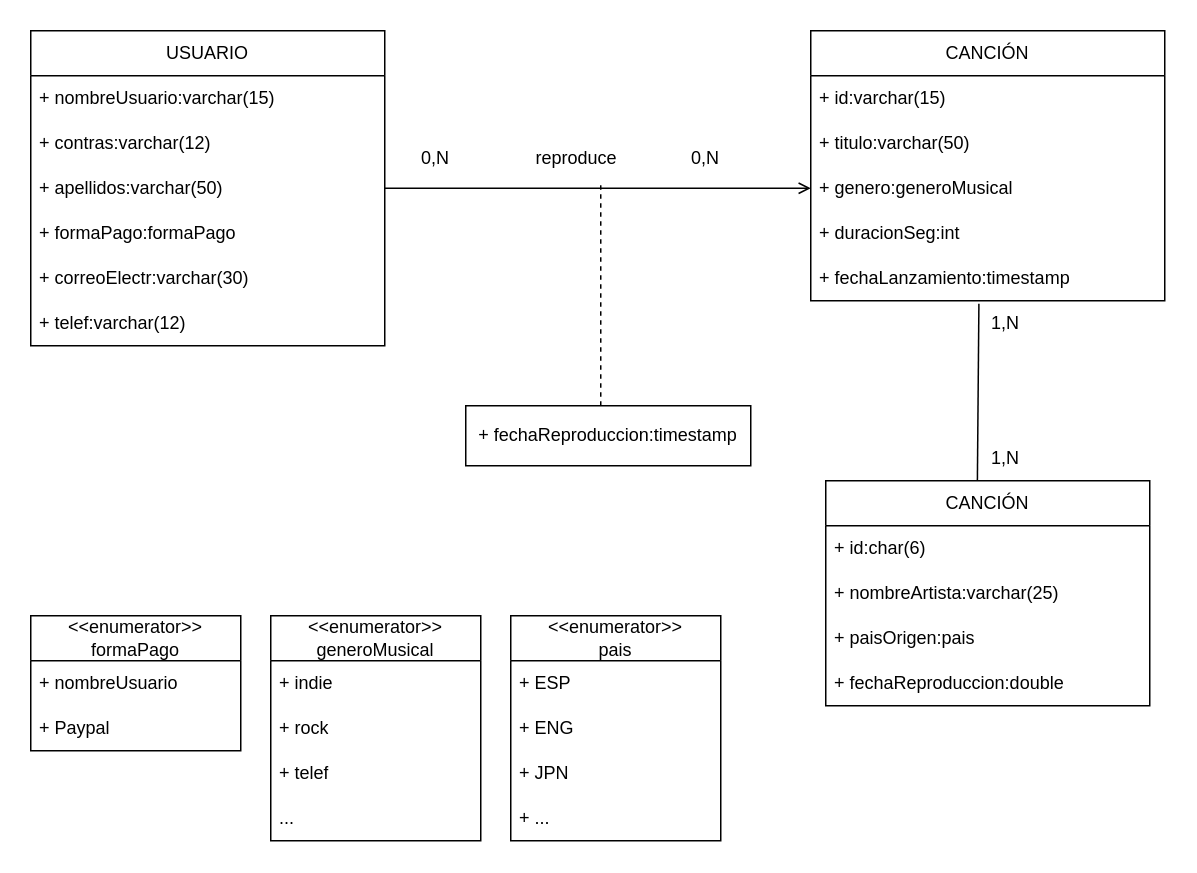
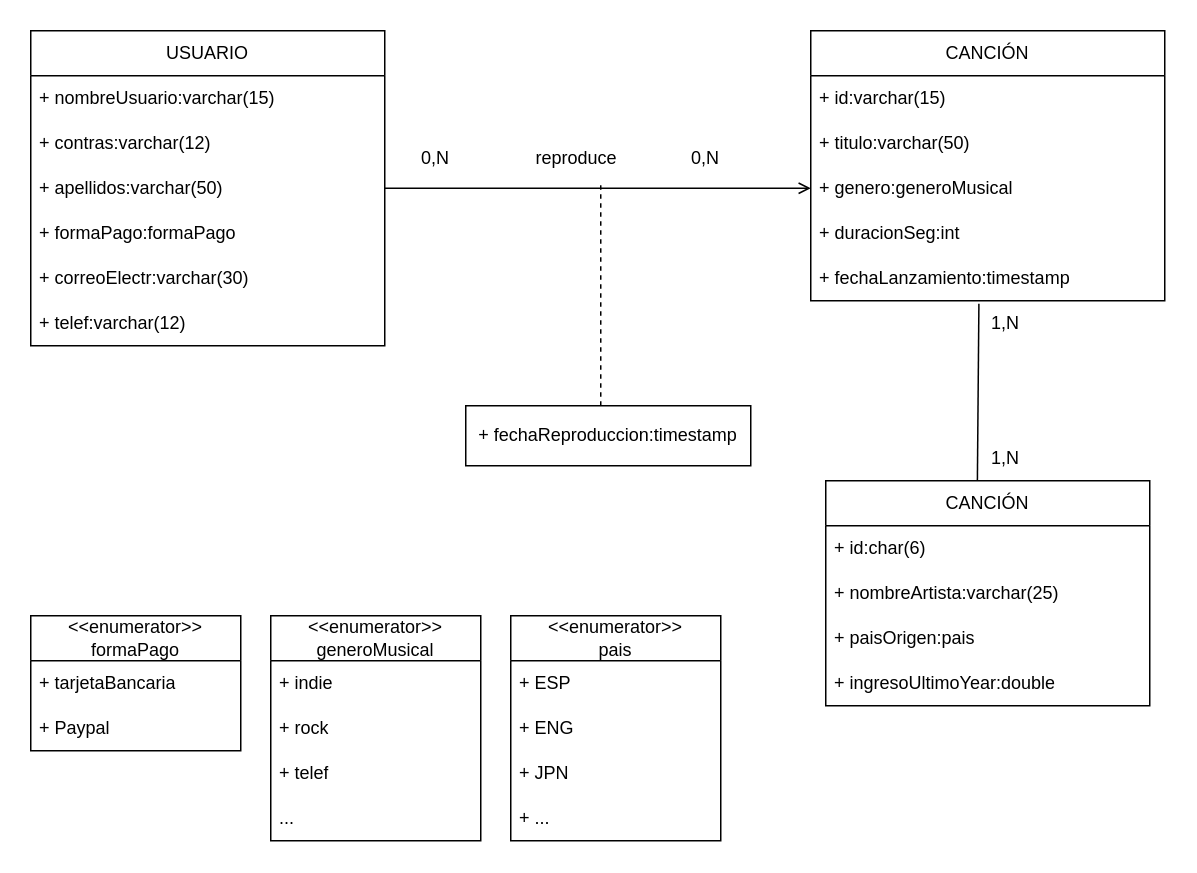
node "+ nombreUsuario": label "+ nombreUsuario" -> "+ tarjetaBancaria"
node "+ fechaReproduccion:double": label "+ fechaReproduccion:double" -> "+ ingresoUltimoYear:double"
